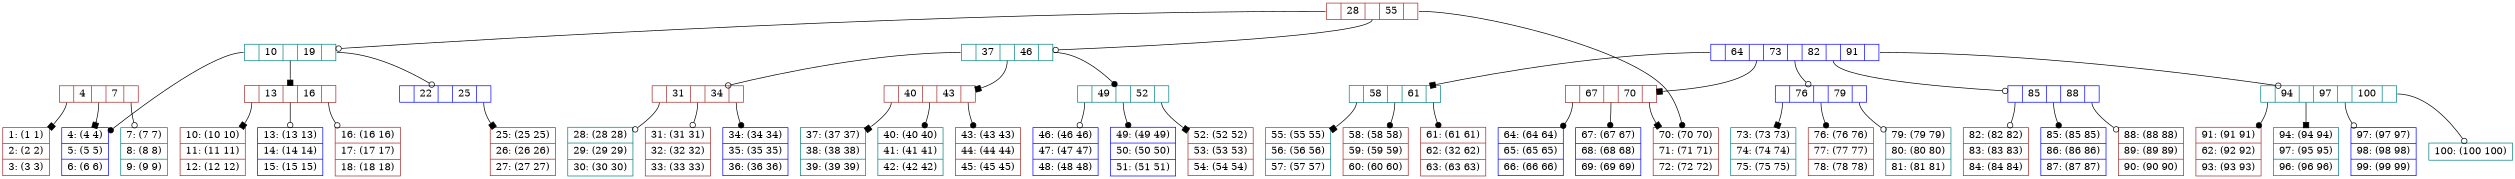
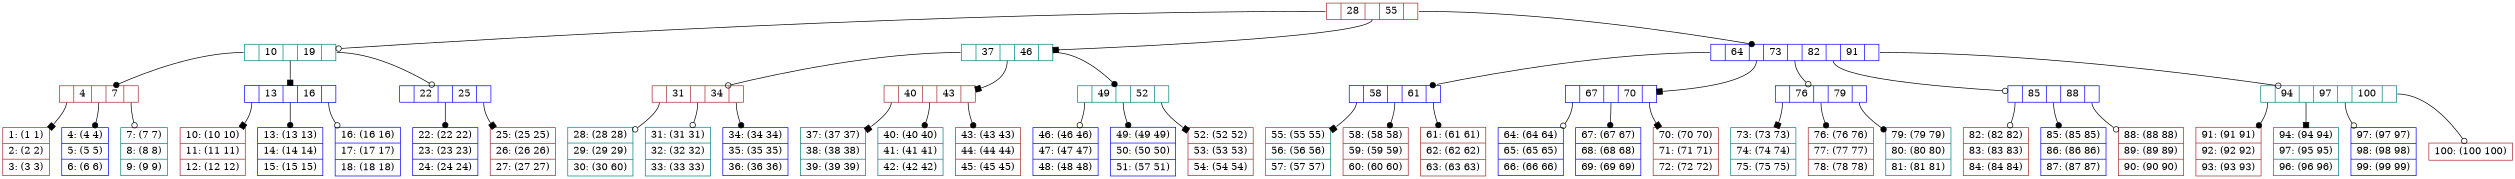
edge "28" -> "70: (70 70)": now "28" -> "64"
edge "28" -> "37": arrowhead odot -> box
edge "64" -> "58": arrowhead box -> dot
edge "10" -> "4: (4 4)": now "10" -> "4"
node "13": color brown -> blue
node "58": color teal -> blue
node "67": color brown -> blue
edge "13" -> "13: (13 13)": arrowhead odot -> dot
edge "4" -> "4: (4 4)": arrowhead box -> dot
edge "67" -> "64: (64 64)": arrowhead dot -> odot
edge "76" -> "79: (79 79)": arrowhead odot -> dot
node "61: (61 61)": text "62: (32 62)" -> "62: (62 62)"
node "91: (91 91)": text "62: (92 92)" -> "92: (92 92)"
node "16: (16 16)": color brown -> blue
node "22: (22 22)": added
node "31: (31 31)": color brown -> teal
node "100: (100 100)": color teal -> brown
node "28: (28 28)": text "30: (30 30)" -> "30: (30 60)"
node "49: (49 49)": text "51: (51 51)" -> "51: (57 51)"
